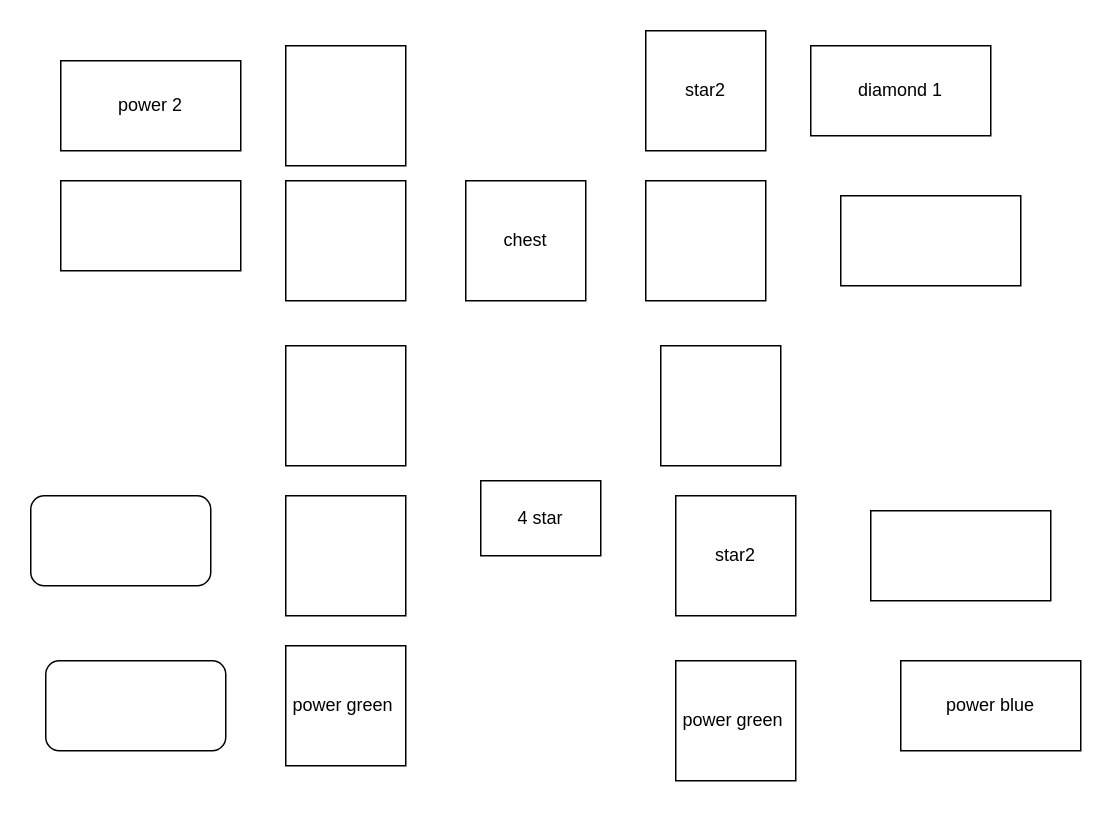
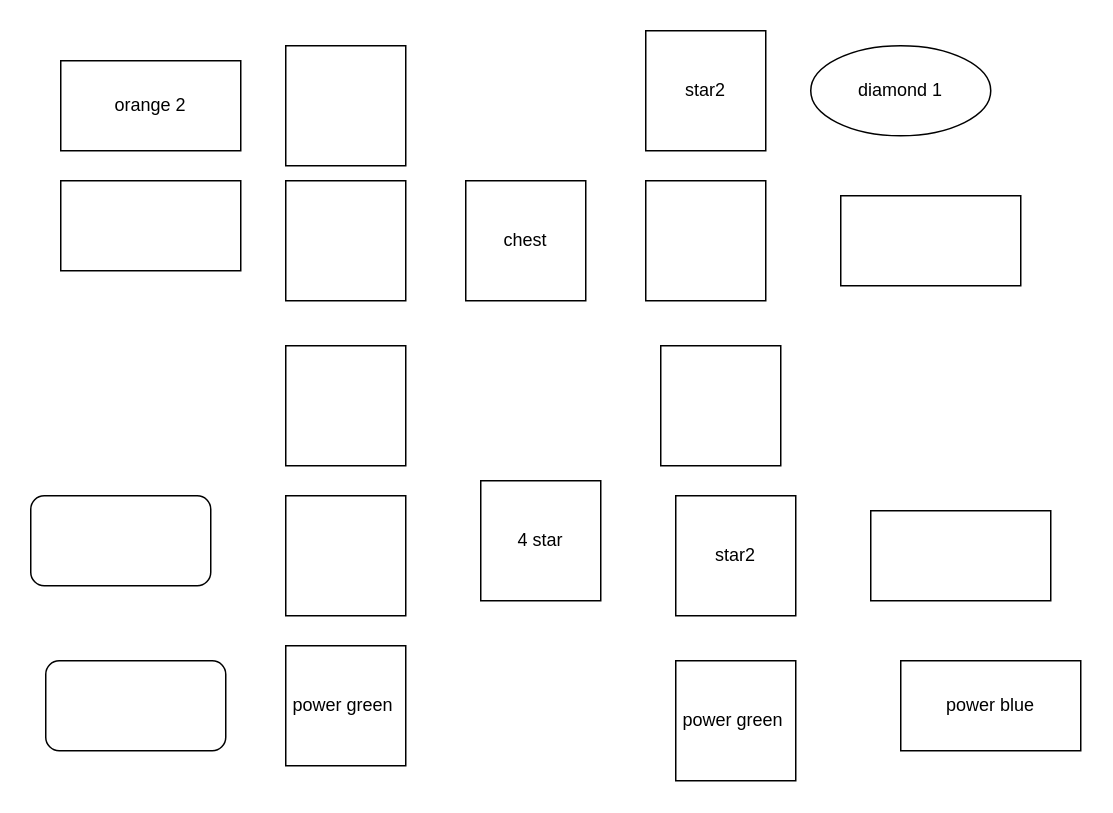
node "diamond 1": shape rectangle -> ellipse
node "power 2": label "power 2" -> "orange 2"
node "4 star": size 120x75 -> 120x120
